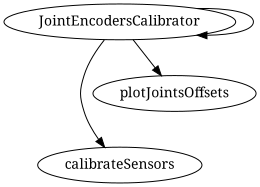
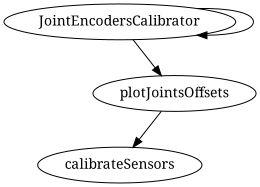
edge "JointEncodersCalibrator" -> "calibrateSensors": now "plotJointsOffsets" -> "calibrateSensors"
